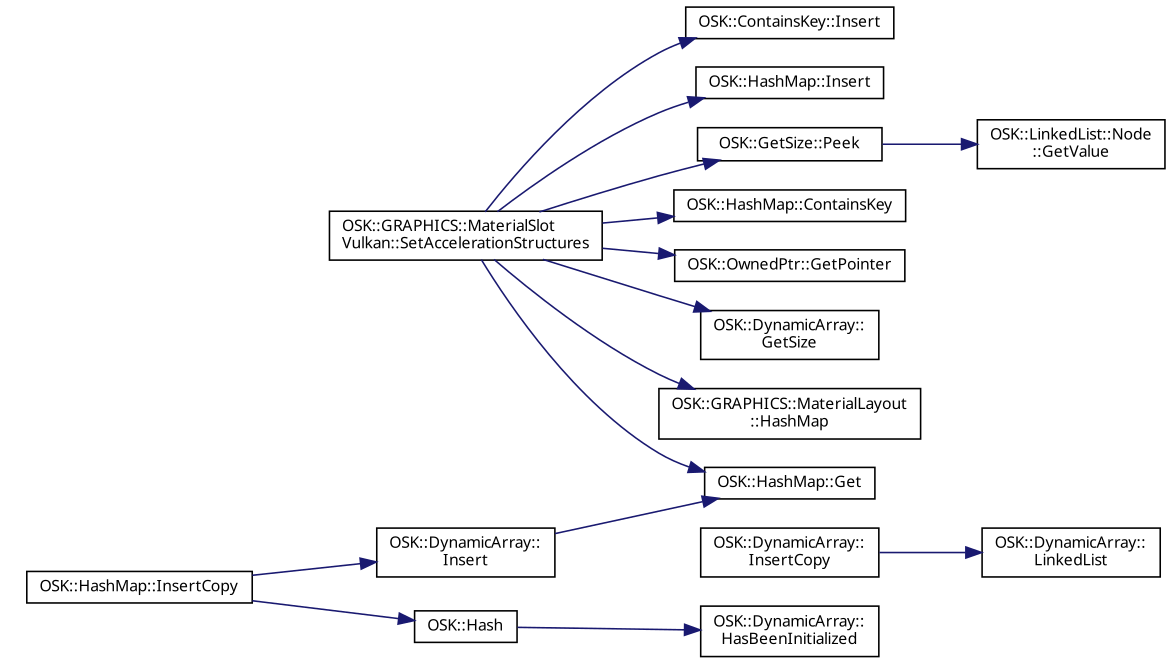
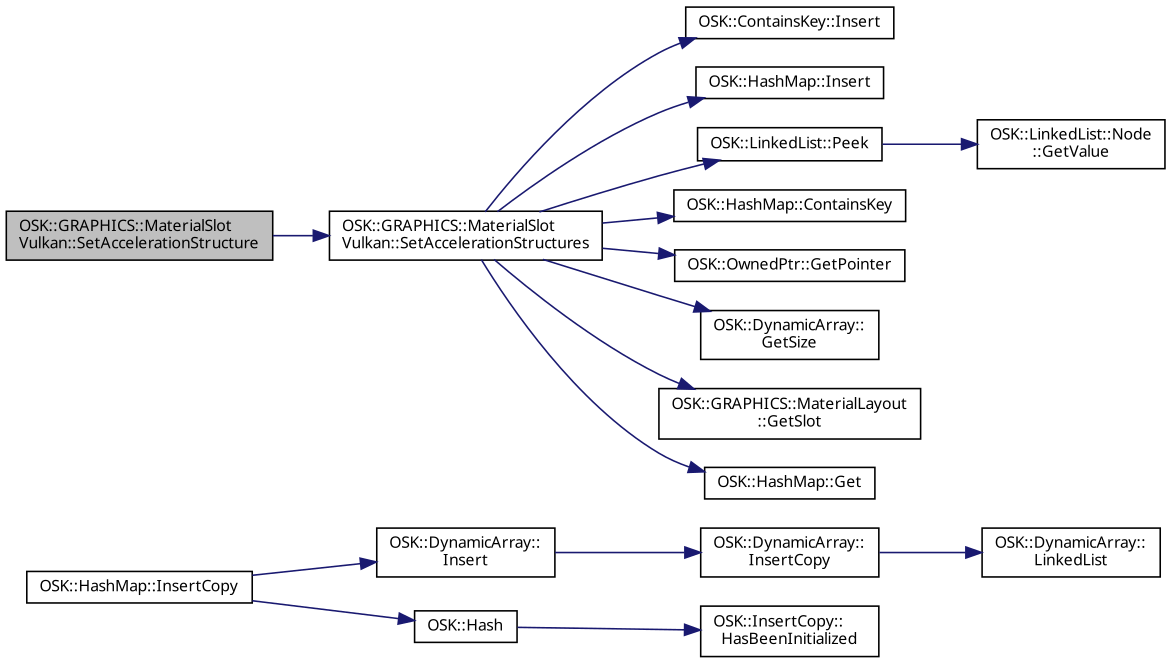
node "OSK::GetSize::Peek": label "OSK::GetSize::Peek" -> "OSK::LinkedList::Peek"
node "OSK::GRAPHICS::MaterialSlot Vulkan::SetAccelerationStructure": added
node "OSK::GRAPHICS::MaterialLayout ::HashMap": label "OSK::GRAPHICS::MaterialLayout ::HashMap" -> "OSK::GRAPHICS::MaterialLayout ::GetSlot"
edge "OSK::DynamicArray:: Insert" -> "OSK::HashMap::Get": now "OSK::DynamicArray:: Insert" -> "OSK::DynamicArray:: InsertCopy"
node "OSK::DynamicArray:: HasBeenInitialized": label "OSK::DynamicArray:: HasBeenInitialized" -> "OSK::InsertCopy:: HasBeenInitialized"
